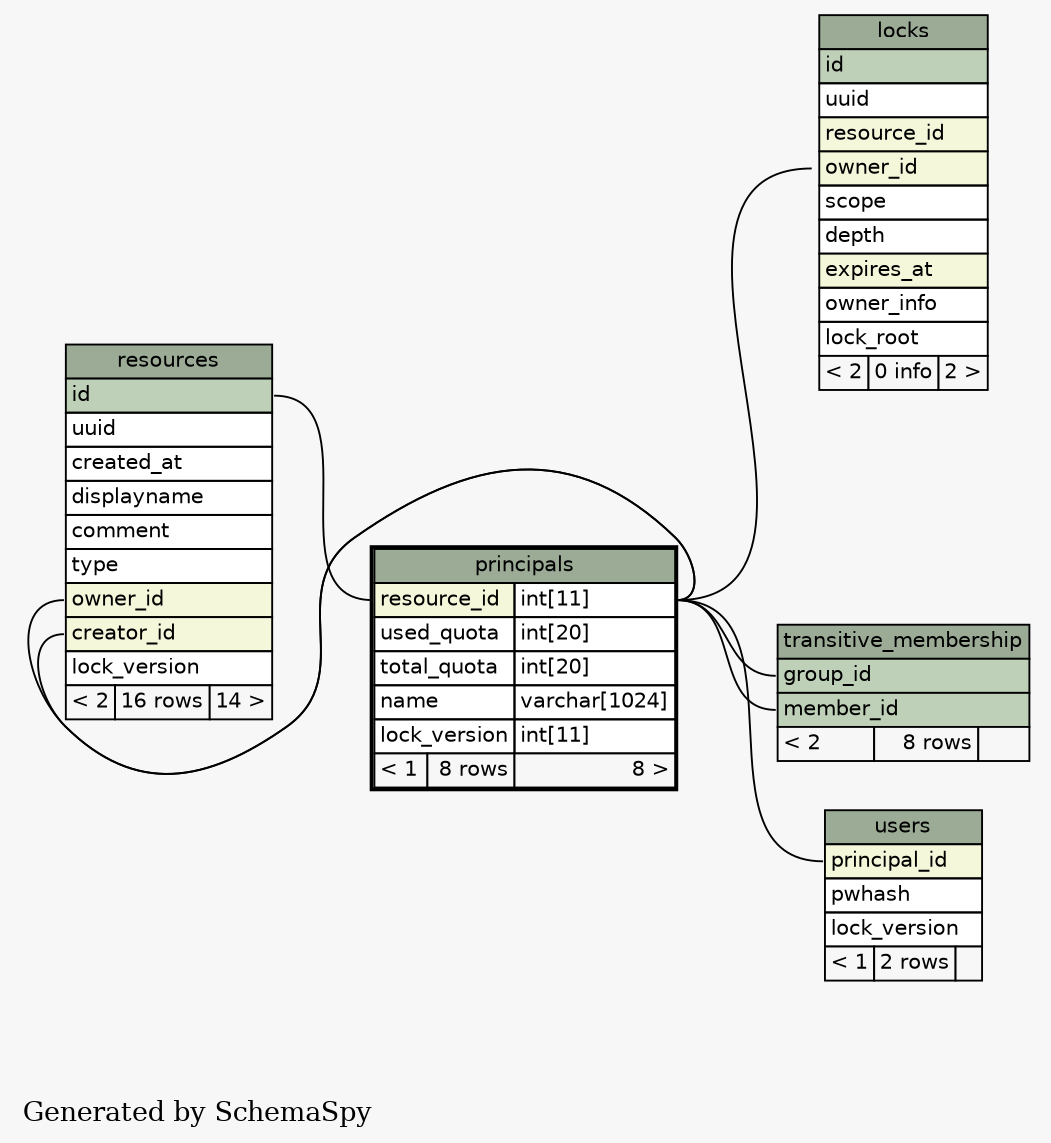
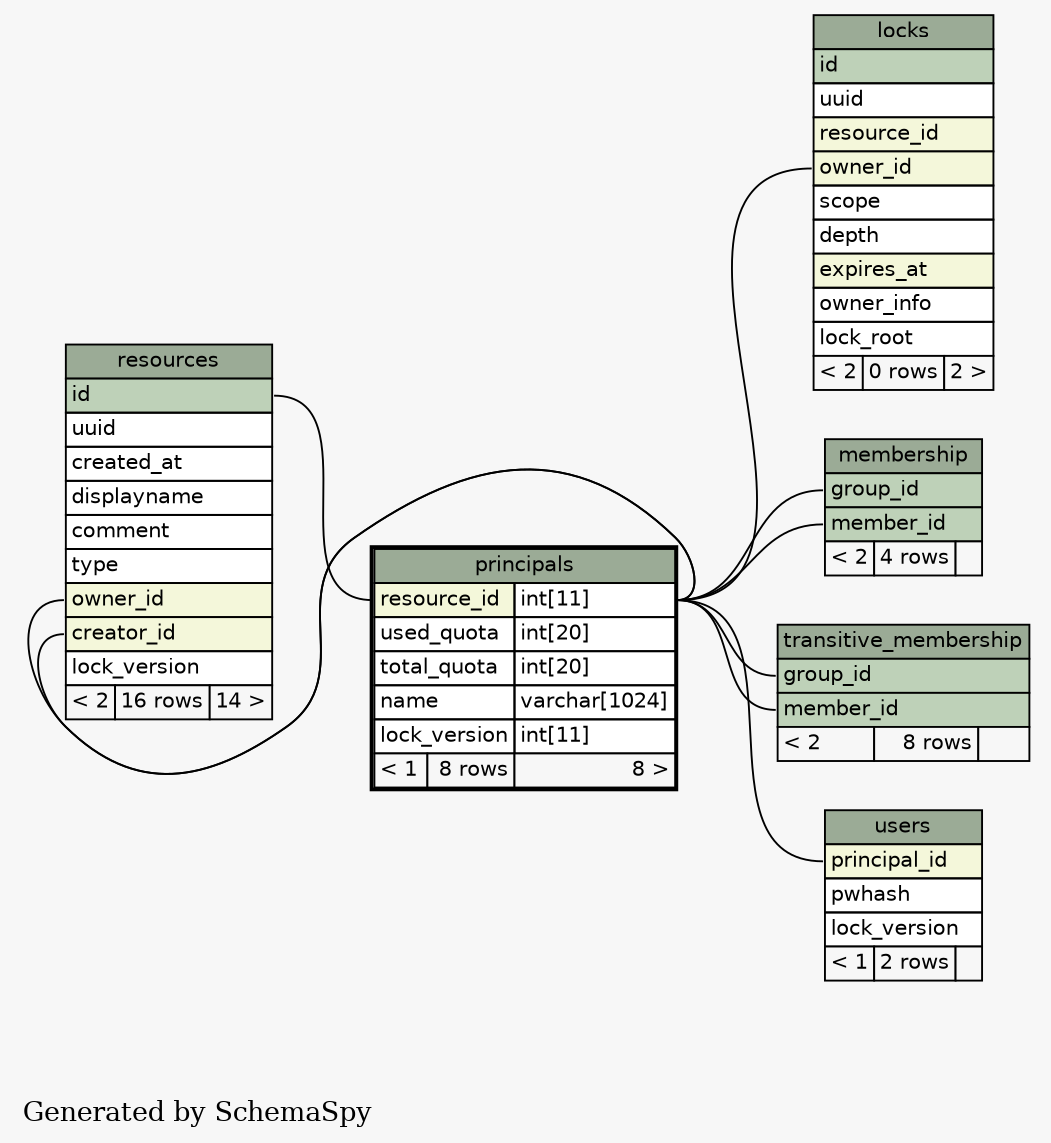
node "locks": text "0 info" -> "0 rows"
node "membership": added
